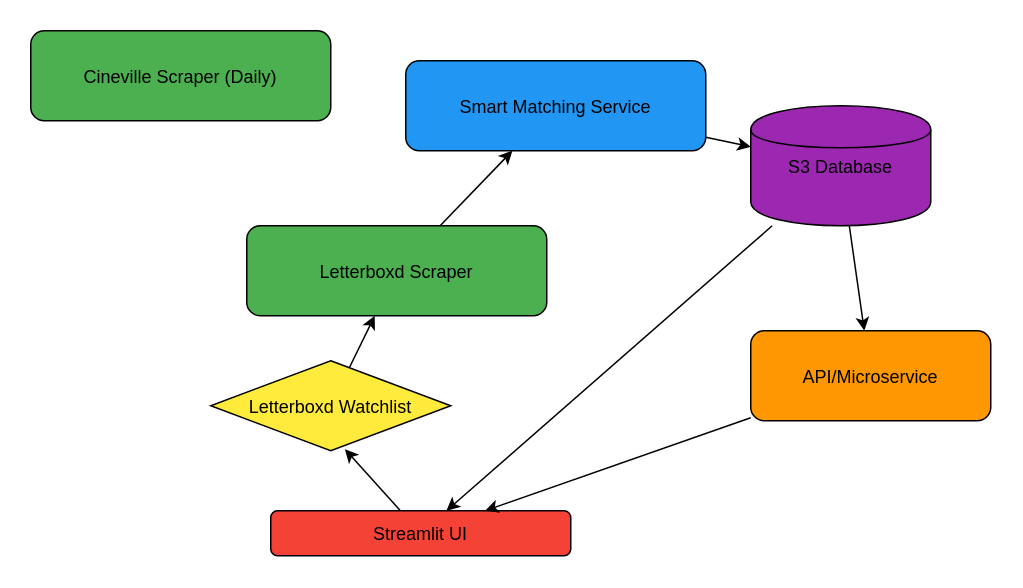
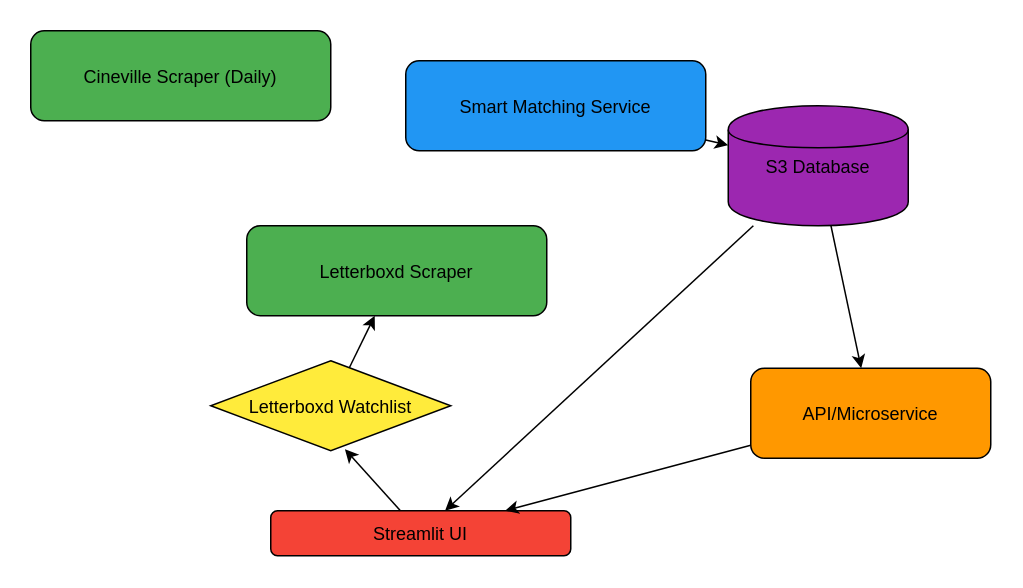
node "S3 Database": moved (841, 166) -> (818, 166)
edge "Letterboxd Scraper" -> "Smart Matching Service": removed
node "API/Microservice": moved (871, 376) -> (871, 413)
